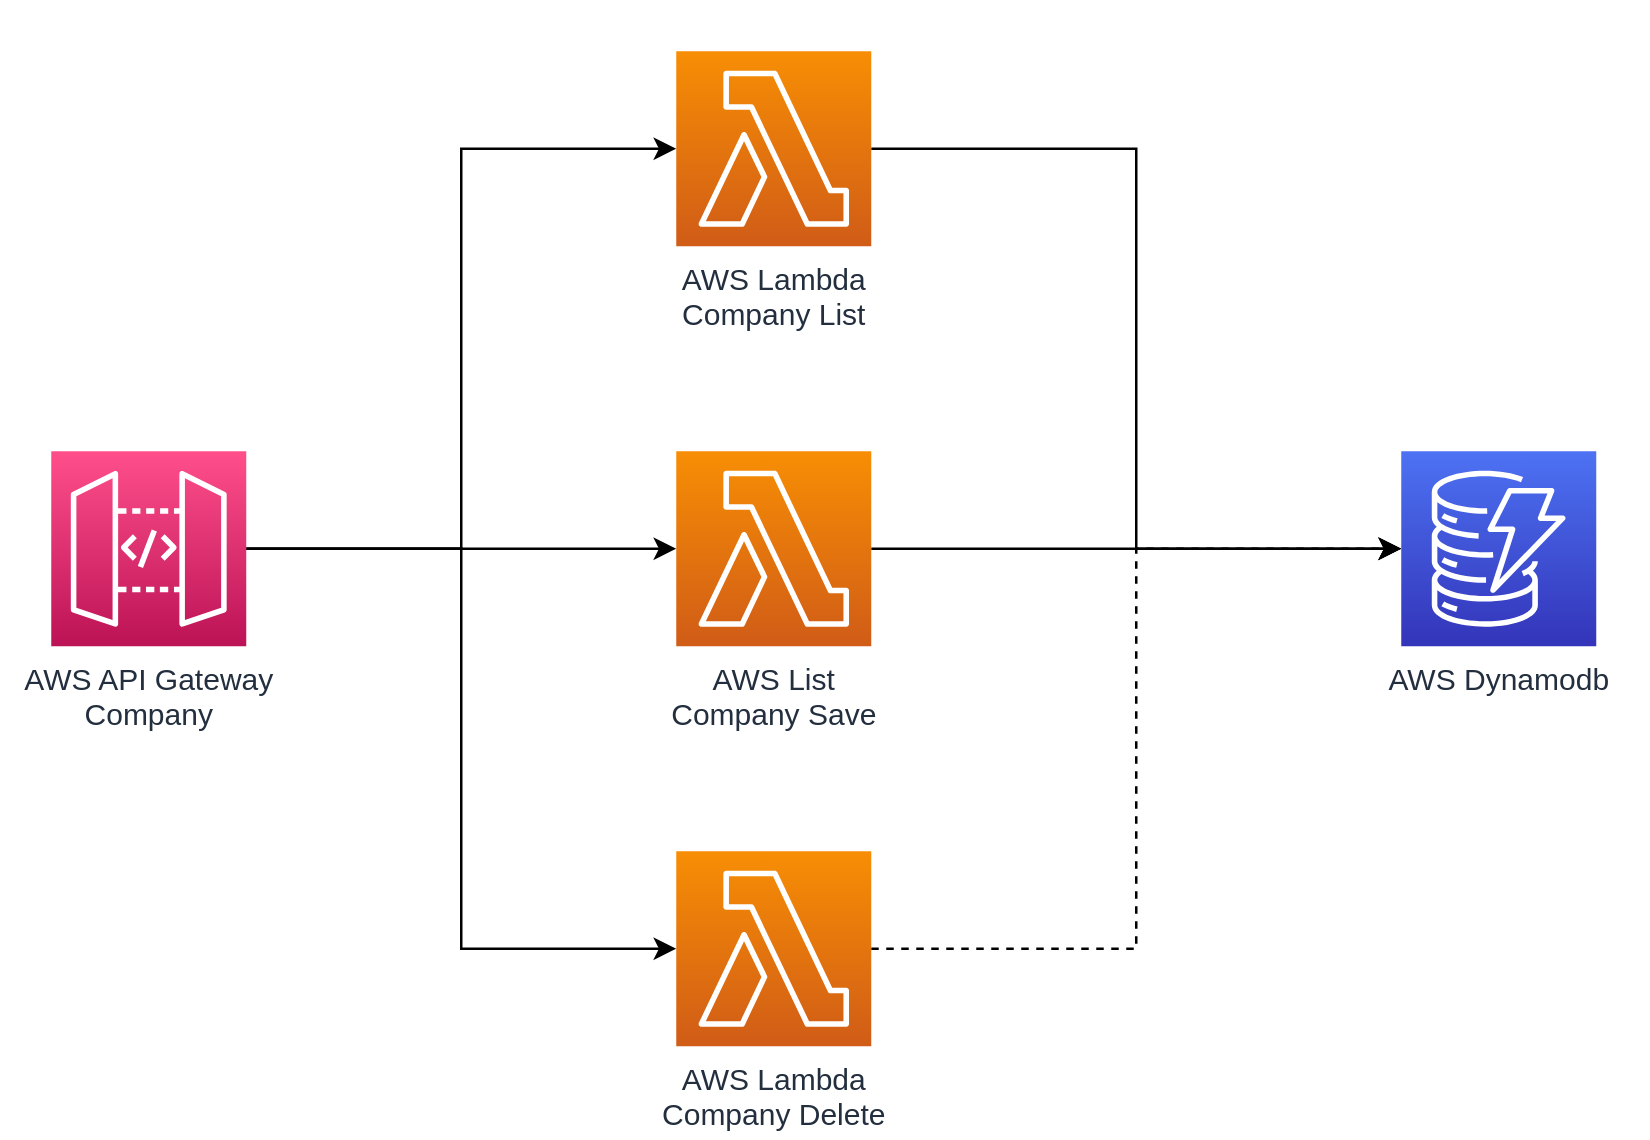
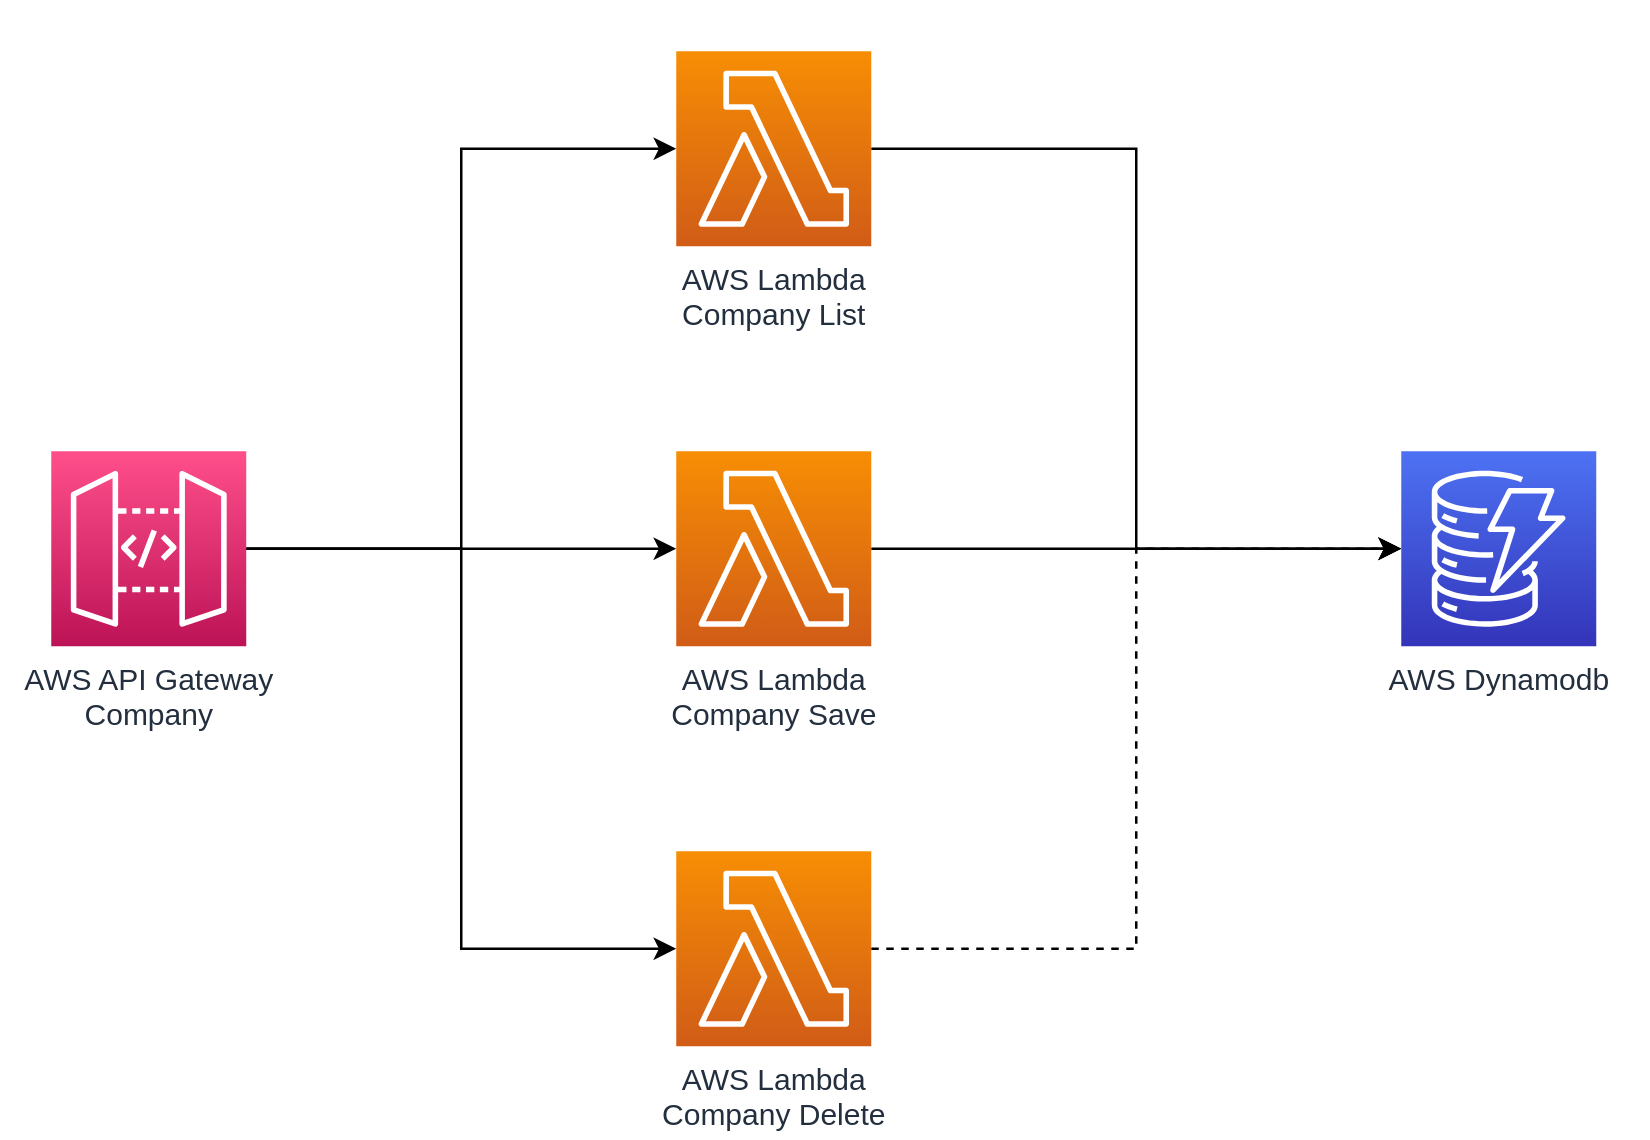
node "AWS List Company Save": label "AWS List Company Save" -> "AWS Lambda Company Save"
